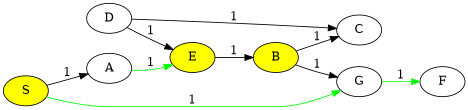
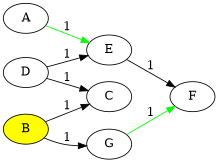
node "E": fillcolor yellow -> white
edge "E" -> "B": now "E" -> "F"
node "S": removed
